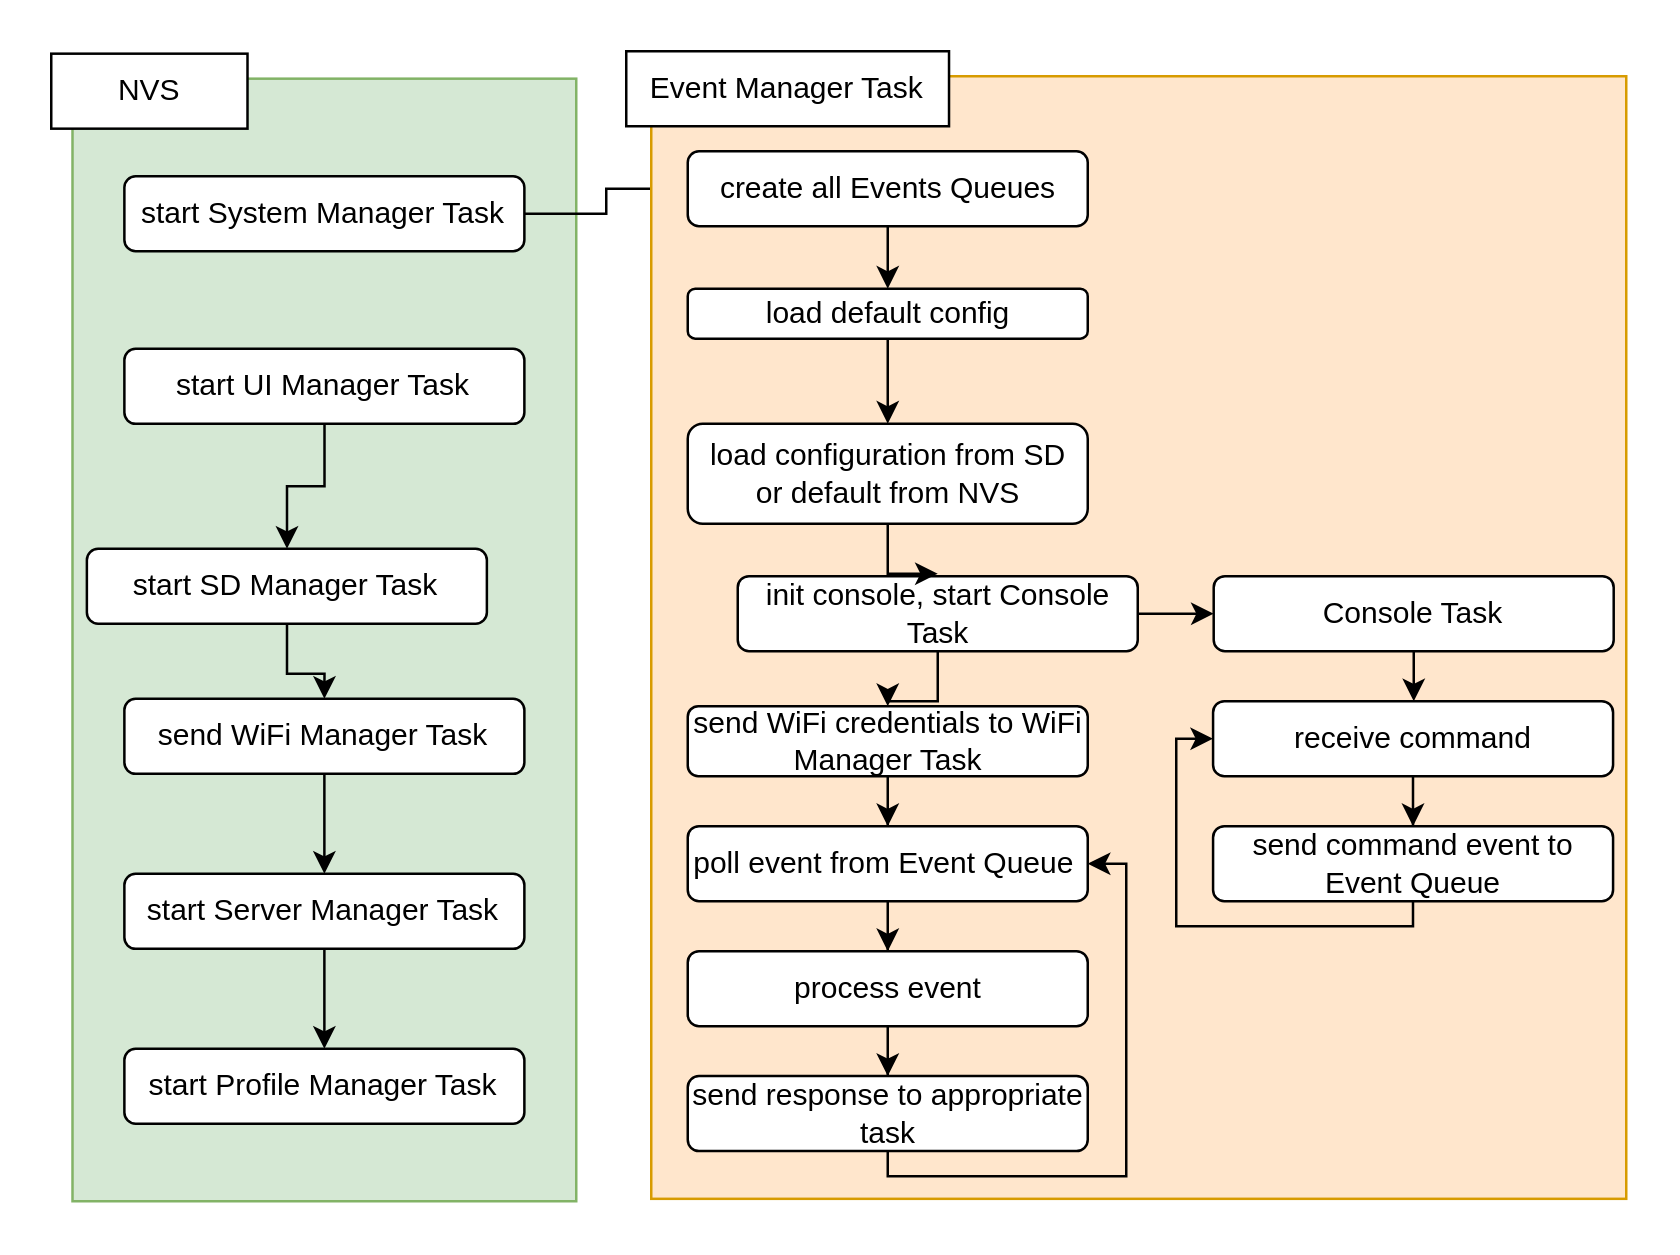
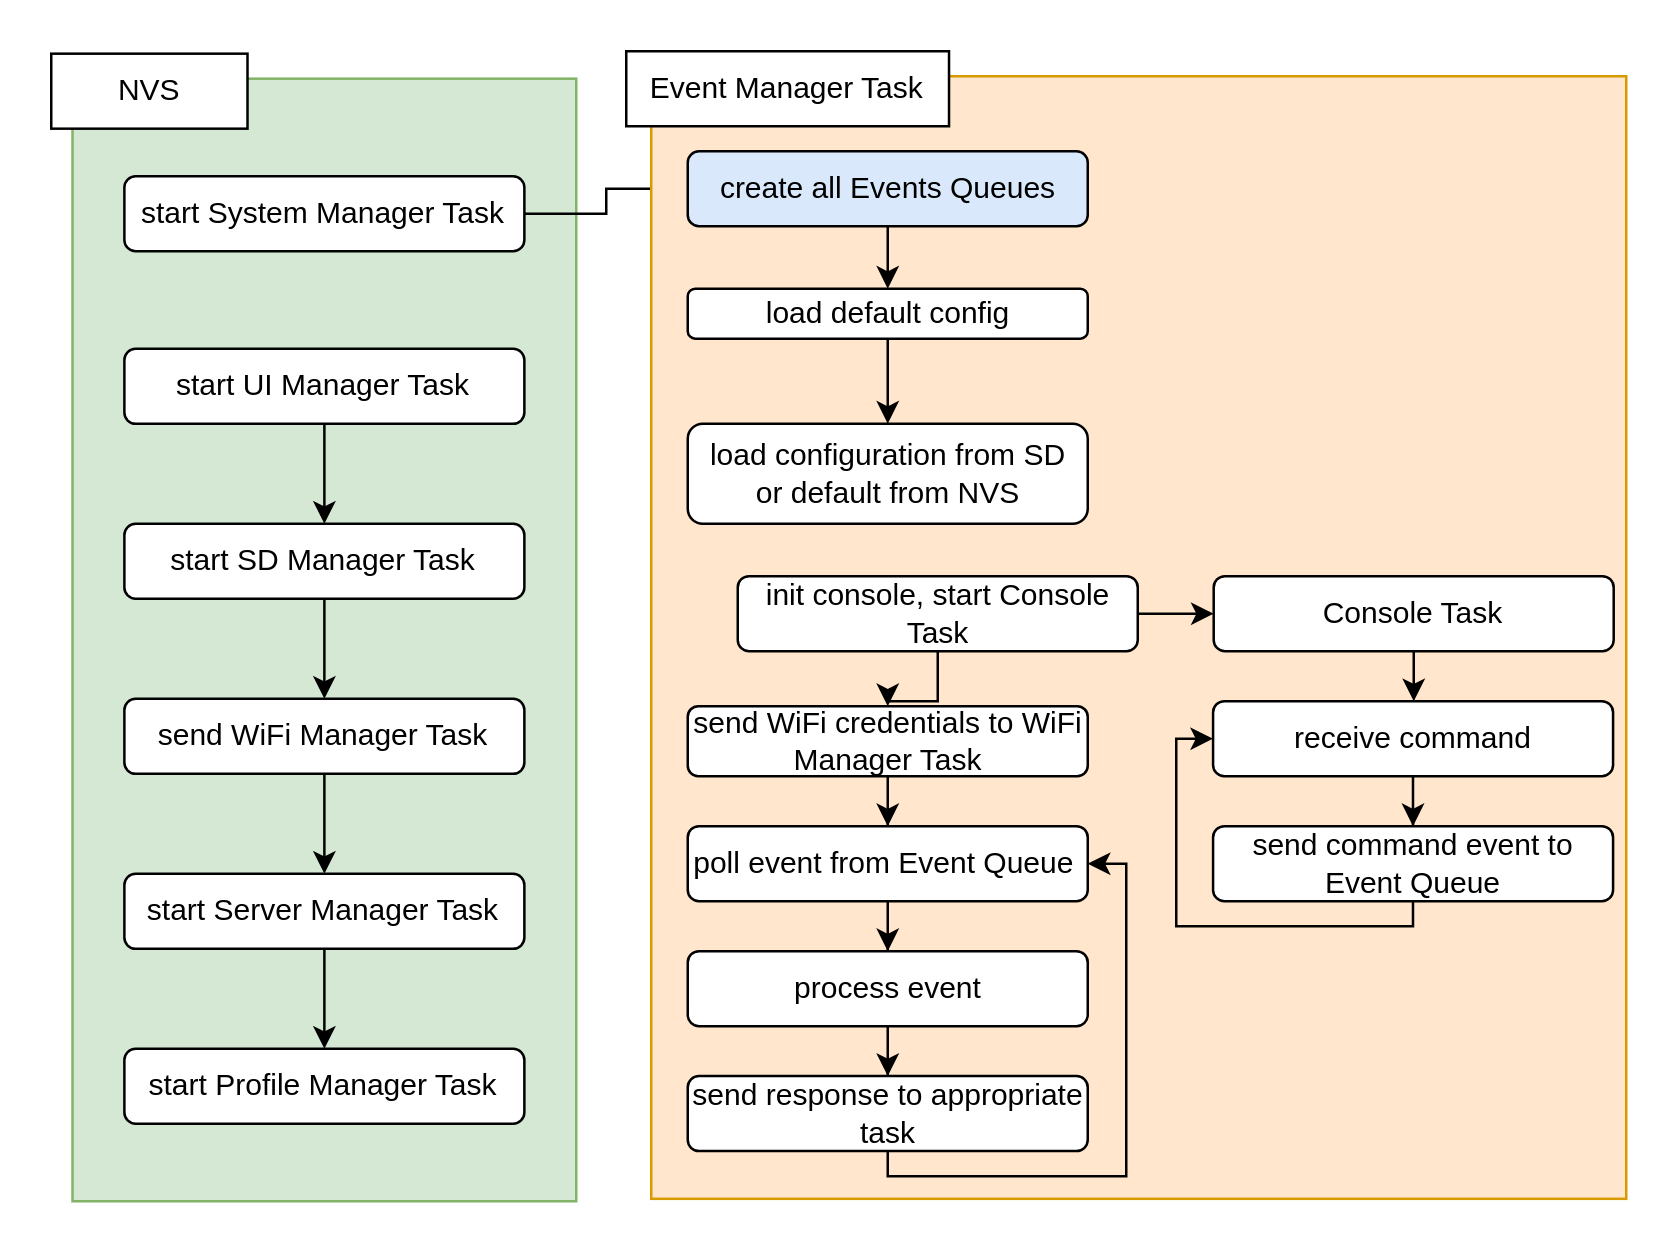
node "create all Events Queues": fillcolor #ffffff -> #dae8fc
edge "load configuration from SD or default from NVS" -> "init console, start Console Task": removed
node "start SD Manager Task": moved (287, 586) -> (324, 561)
